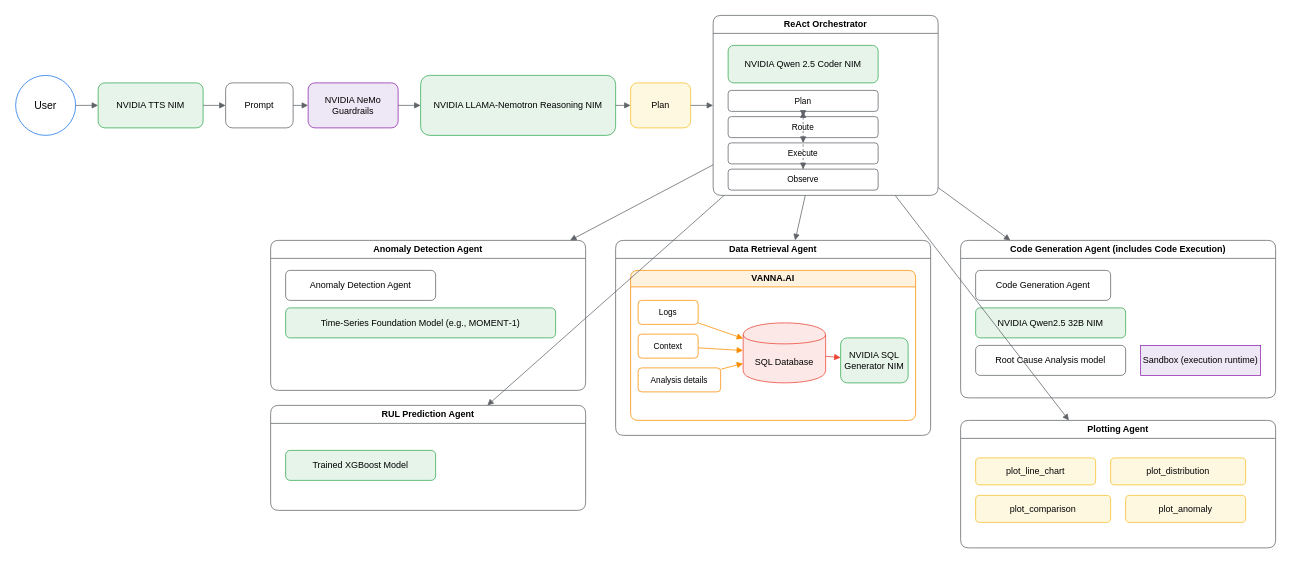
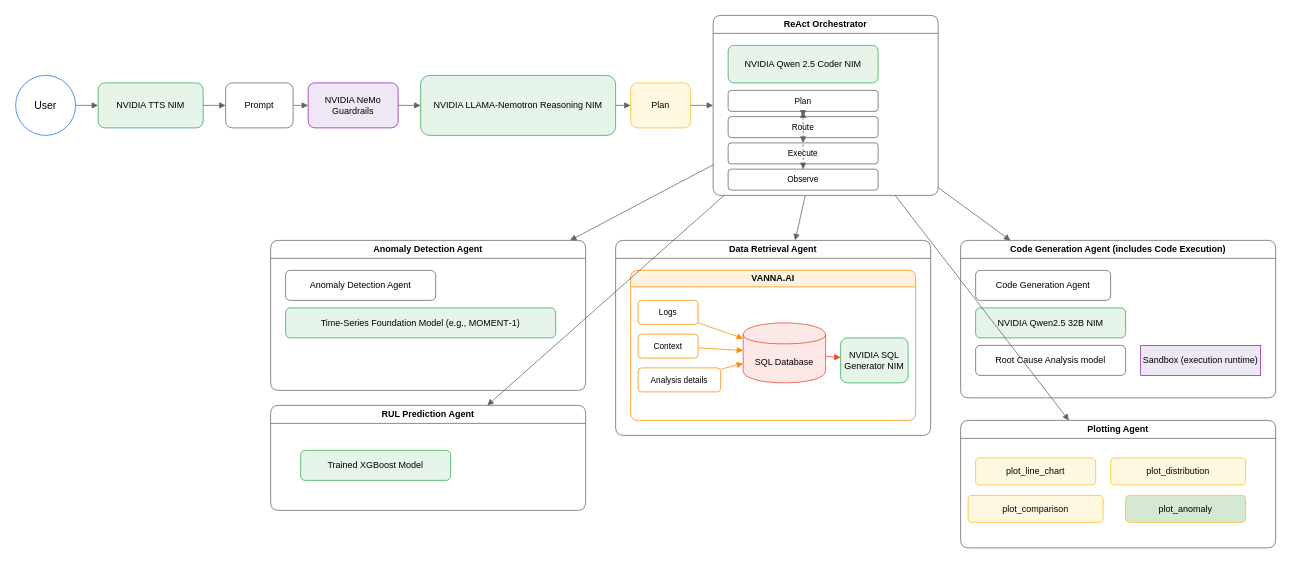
node "Trained XGBoost Model": moved (360, 465) -> (375, 465)
node "plot_comparison": moved (1043, 509) -> (1035, 509)
node "plot_anomaly": fillcolor #fff8e1 -> #d5e8d4
